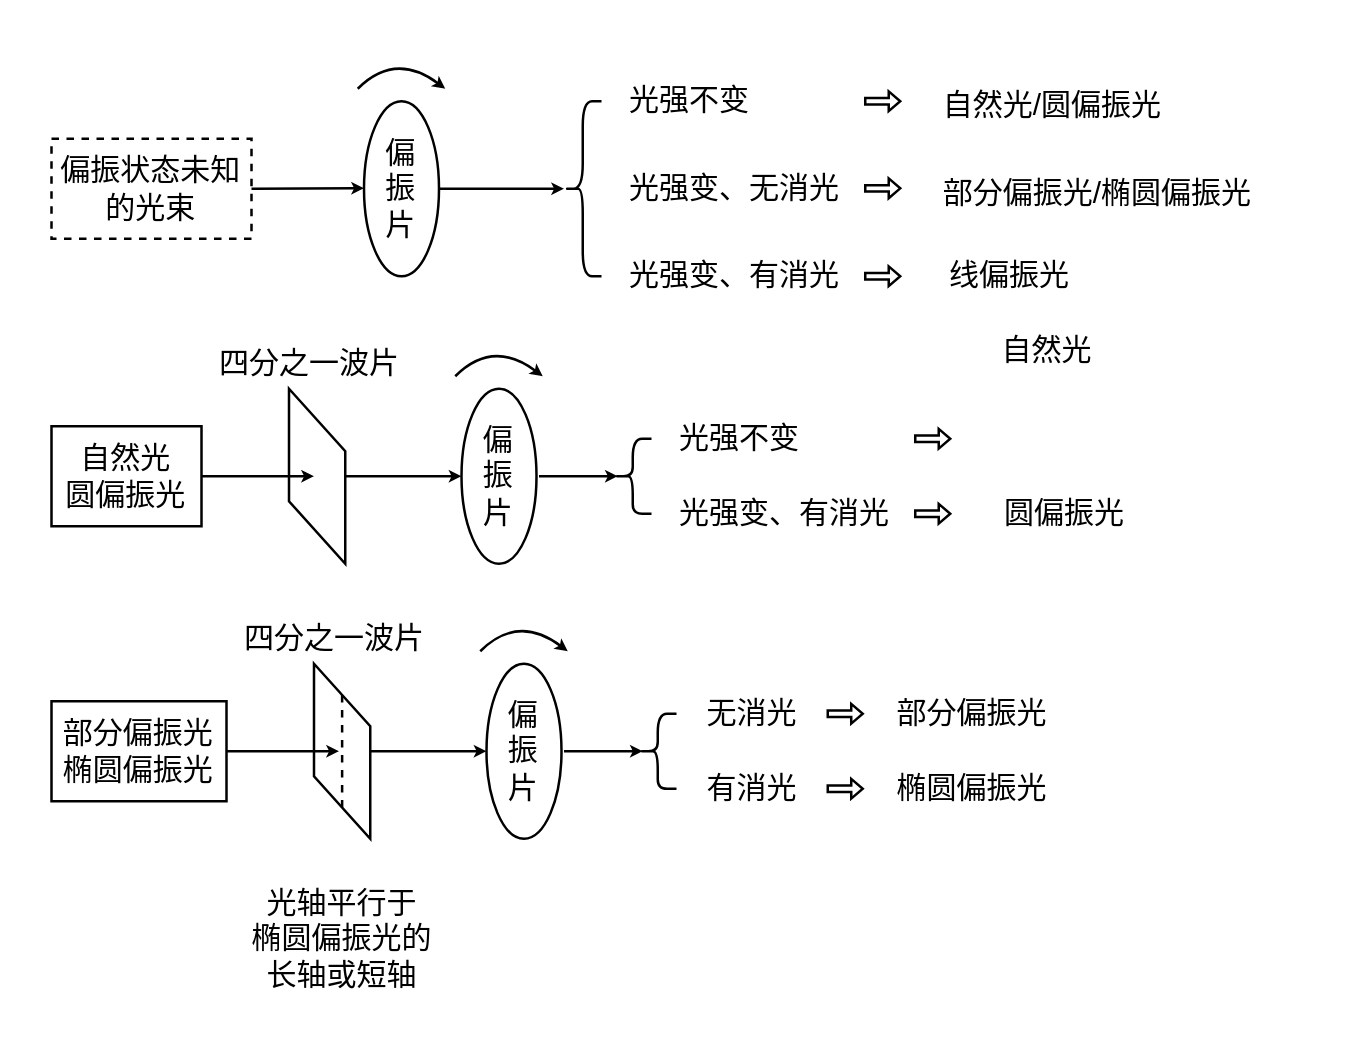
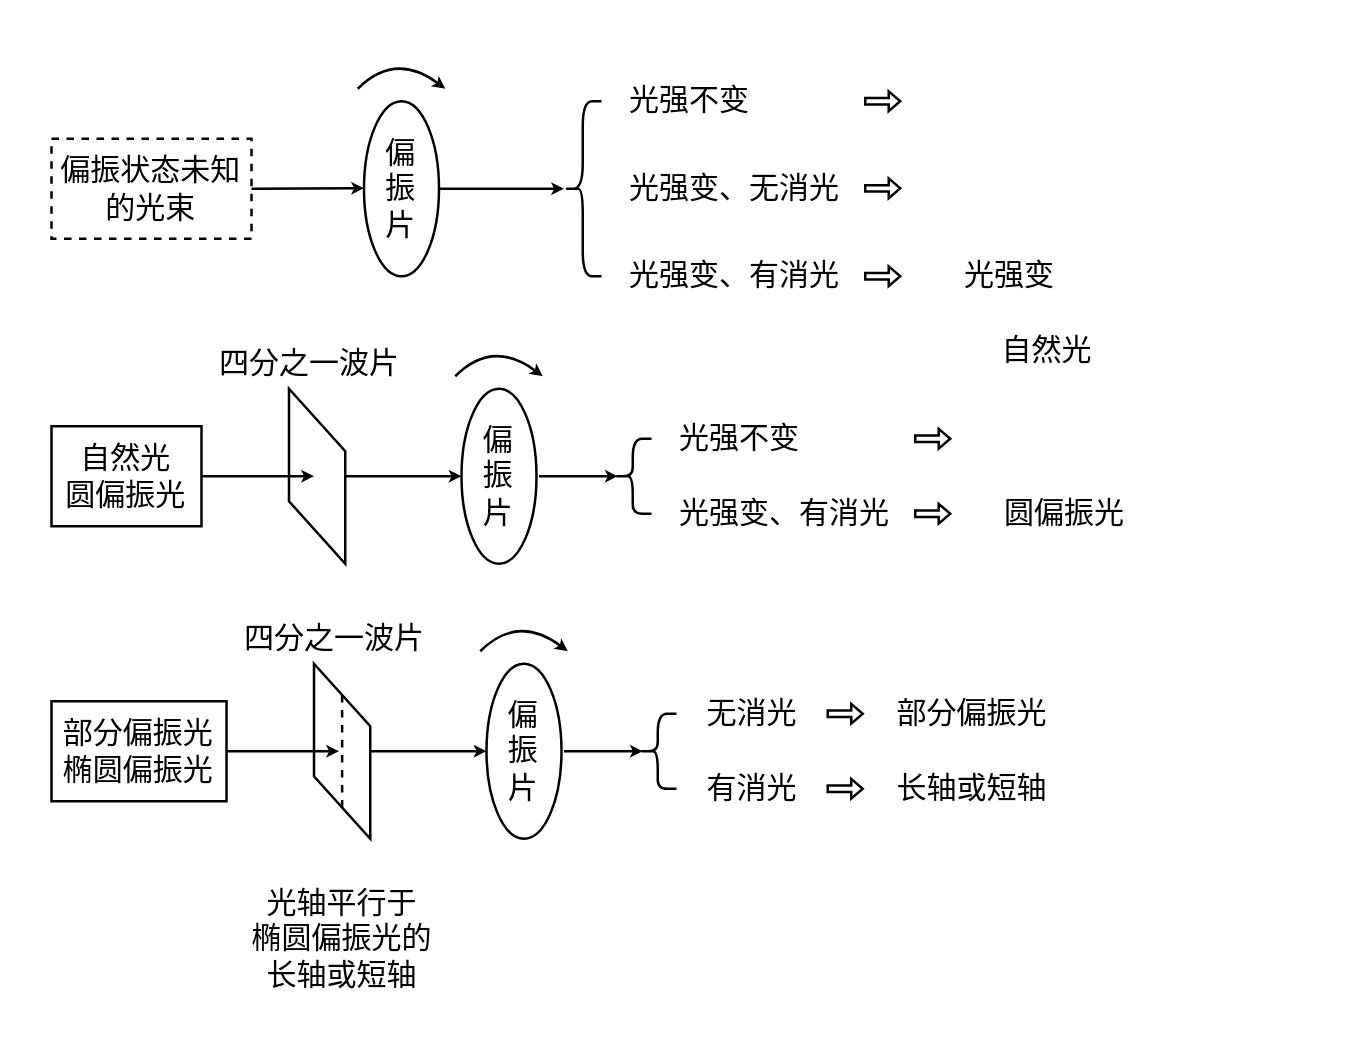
node "自然光/圆偏振光": removed
node "部分偏振光/椭圆偏振光": removed
node "线偏振光": label "线偏振光" -> "光强变"
node "椭圆偏振光": label "椭圆偏振光" -> "长轴或短轴"
